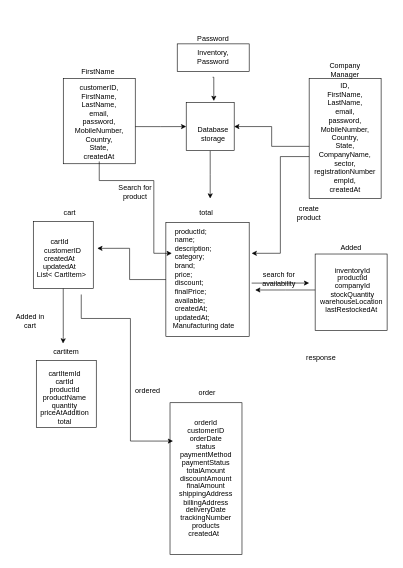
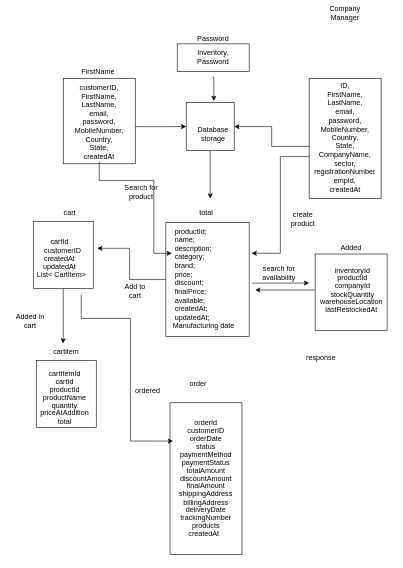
node "Company Manager": moved (345, 69) -> (345, 12)
node "Search for product": moved (135, 192) -> (141, 192)
node "create product": moved (309, 213) -> (303, 219)
node "search for availability": moved (279, 279) -> (279, 273)
node "Add to cart": added
node "order": moved (207, 393) -> (198, 384)
